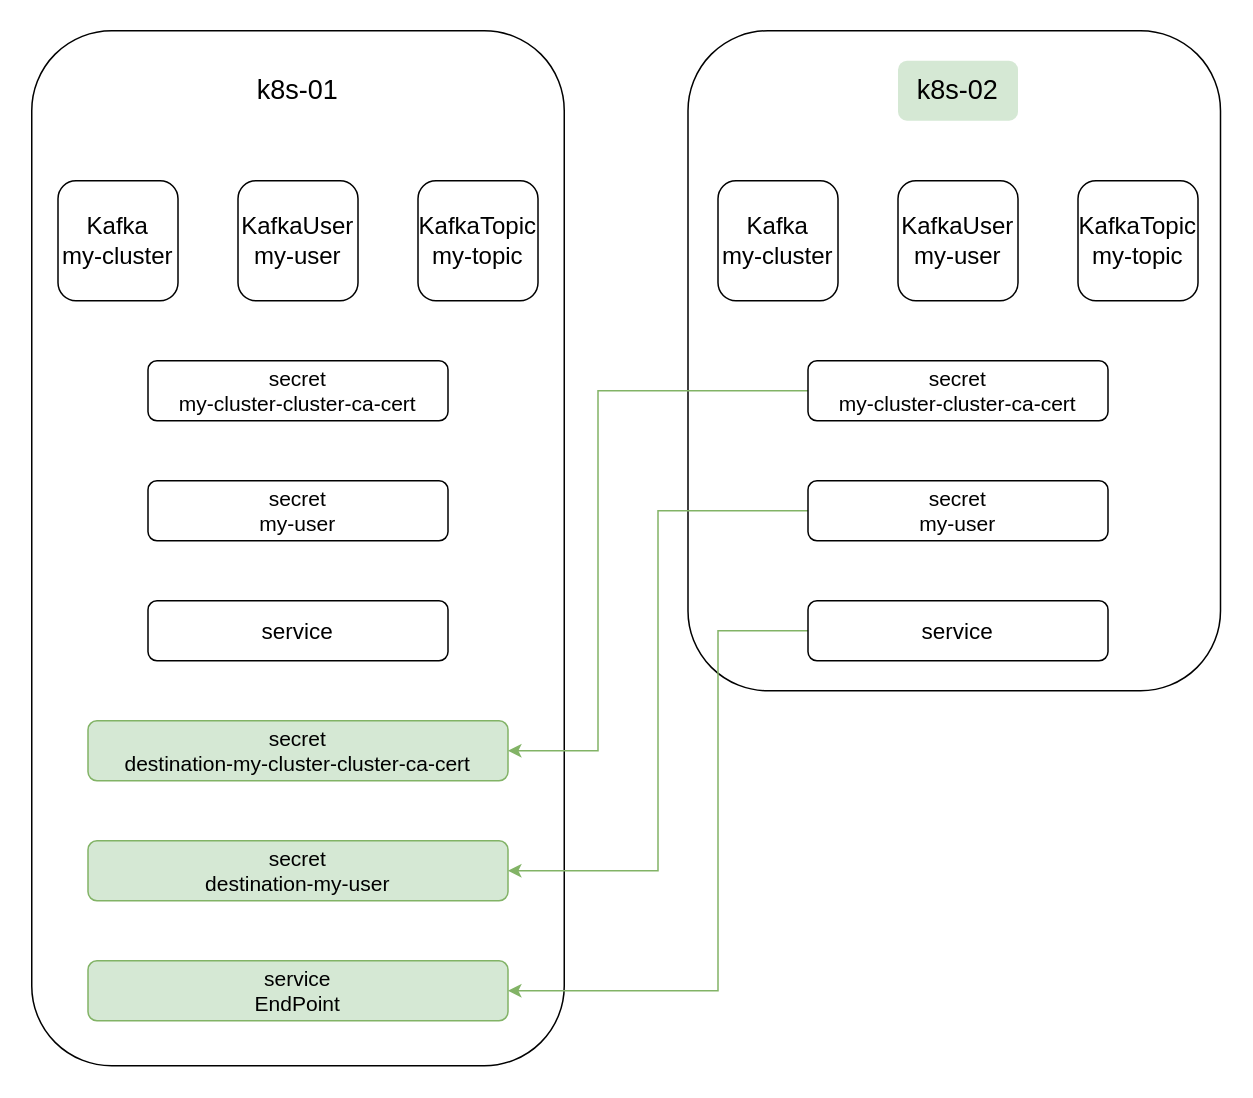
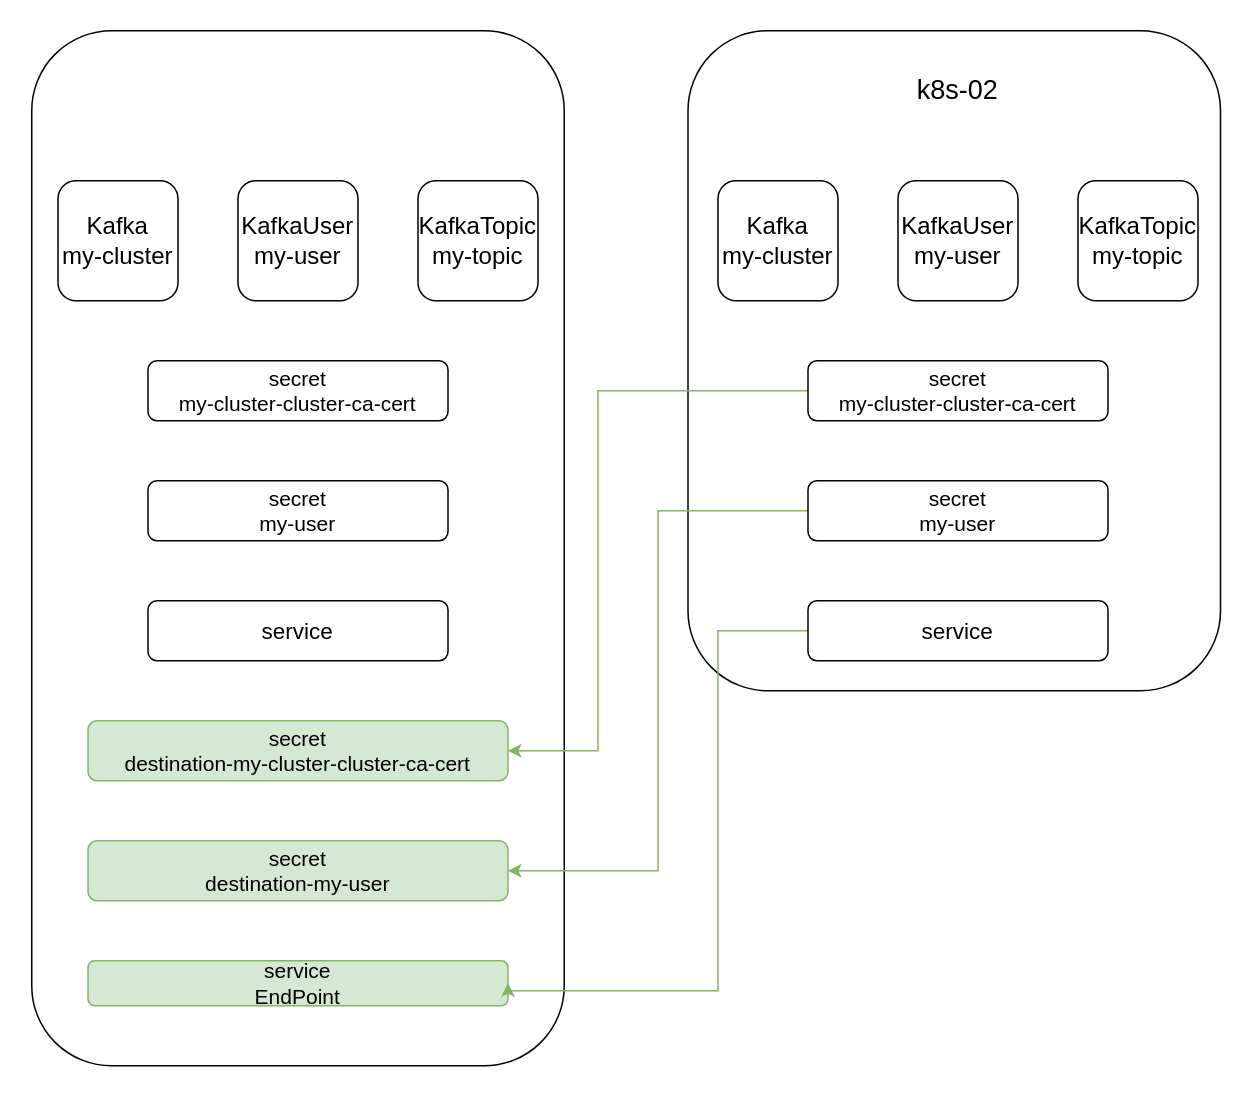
node "k8s-01": removed
node "k8s-02": fillcolor #d5e8d4 -> #ffffff
node "service EndPoint": size 420x60 -> 420x45
